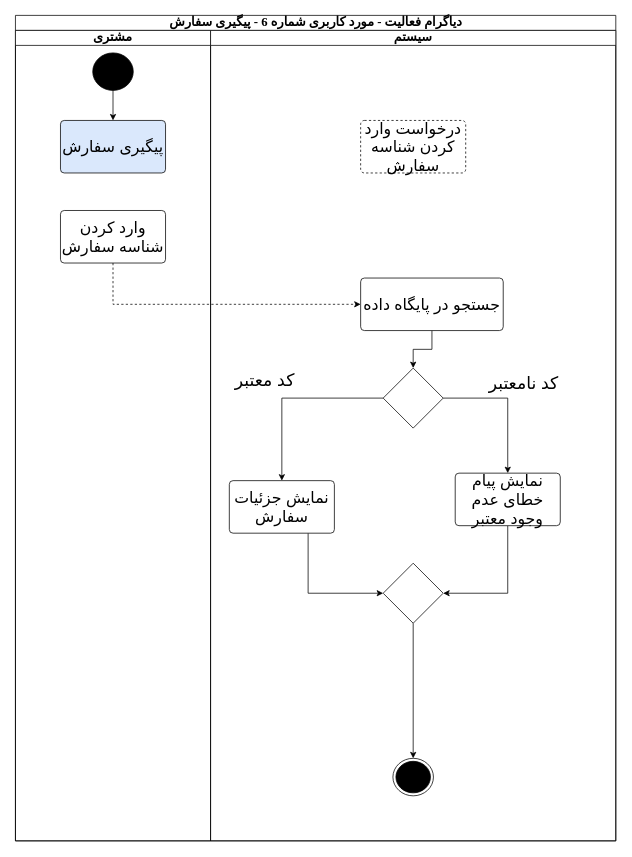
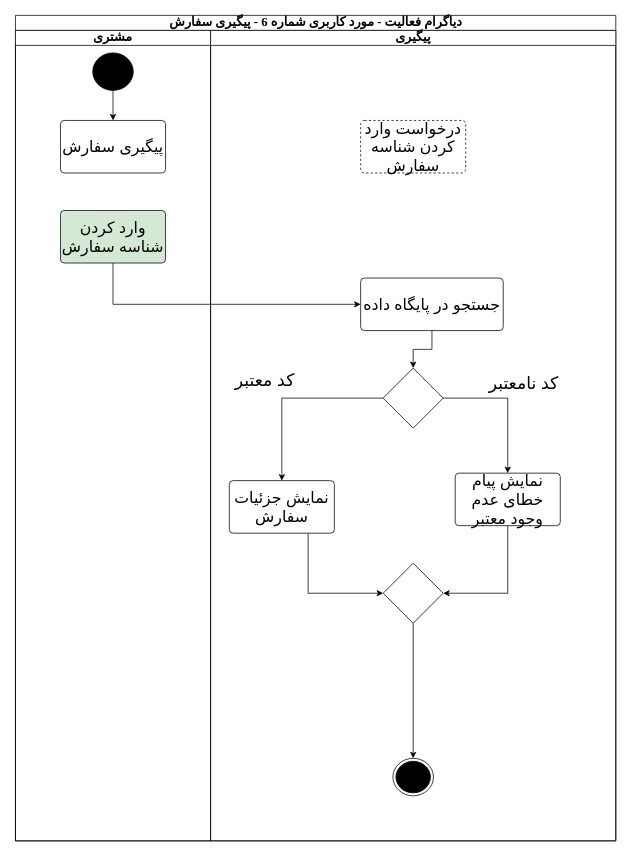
node "سیستم": label "سیستم" -> "پیگیری"
node "پیگیری سفارش": fillcolor #dae8fc -> #ffffff
node "وارد کردن شناسه سفارش": fillcolor #ffffff -> #d5e8d4
edge "وارد کردن شناسه سفارش" -> "جستجو در پایگاه داده": style dashed -> solid
